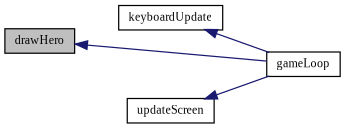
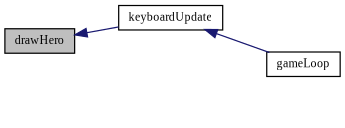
edge "gameLoop" -> "drawHero": now "keyboardUpdate" -> "drawHero"
node "updateScreen": removed
